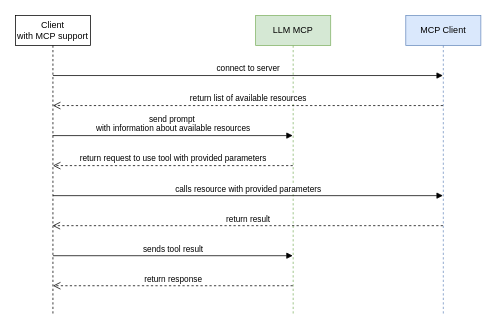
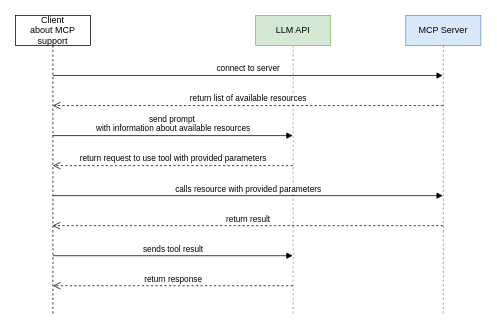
node "Client with MCP support": label "Client with MCP support" -> "Client about MCP support"
node "LLM MCP": label "LLM MCP" -> "LLM API"
node "MCP Client": label "MCP Client" -> "MCP Server"
